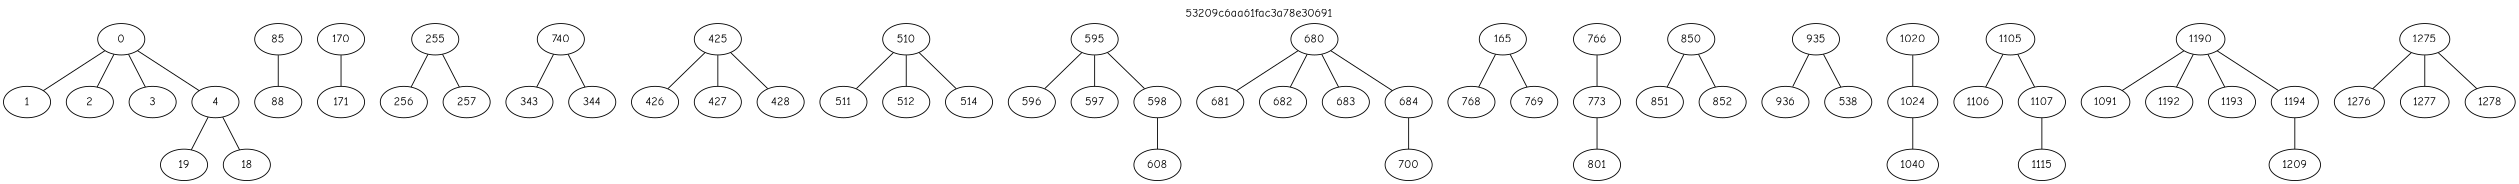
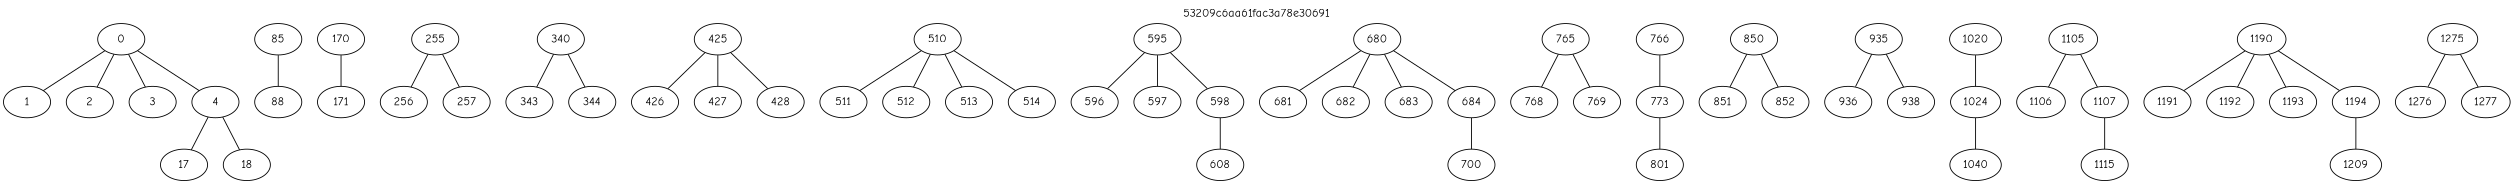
node "740": label "740" -> "340"
node "165": label "165" -> "765"
node "513": added
node "538": label "538" -> "938"
node "1091": label "1091" -> "1191"
node "1278": removed
node "19": label "19" -> "17"
